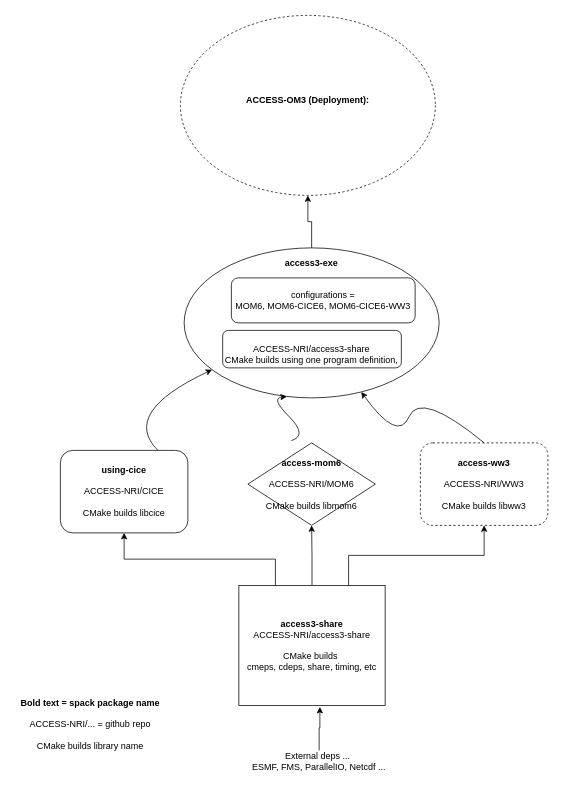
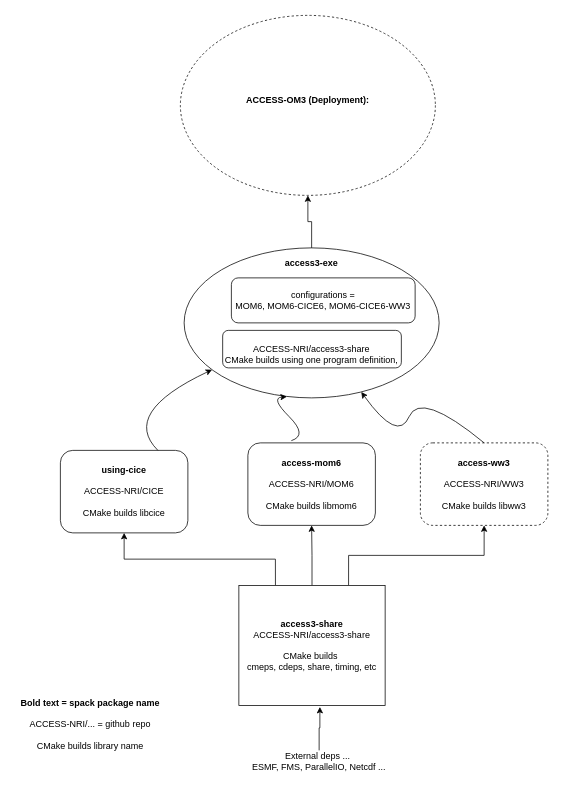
node "access-mom6 ACCESS-NRI/MOM6 CMake builds libmom6": shape diamond -> rounded rectangle
